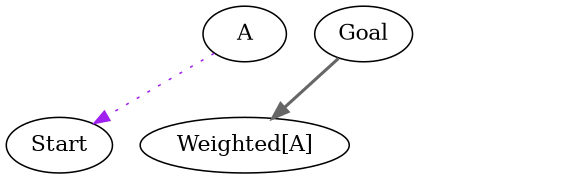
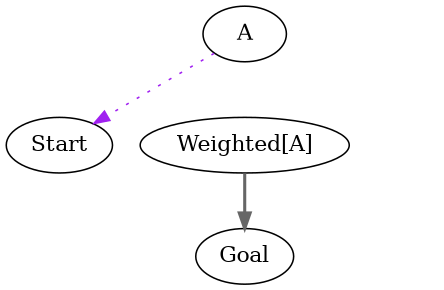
edge "Goal" -> "Weighted[A]": reversed
